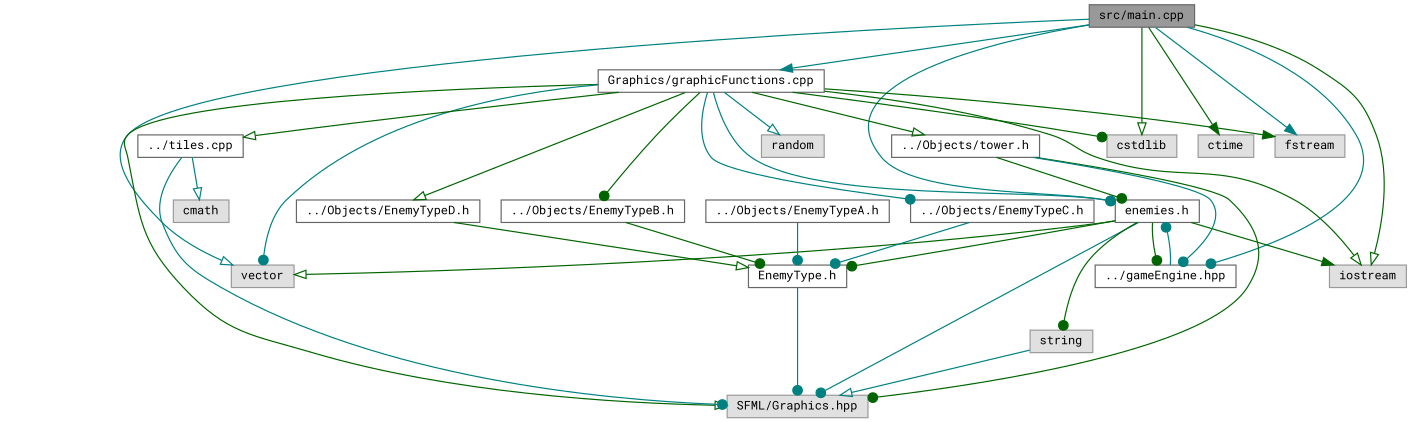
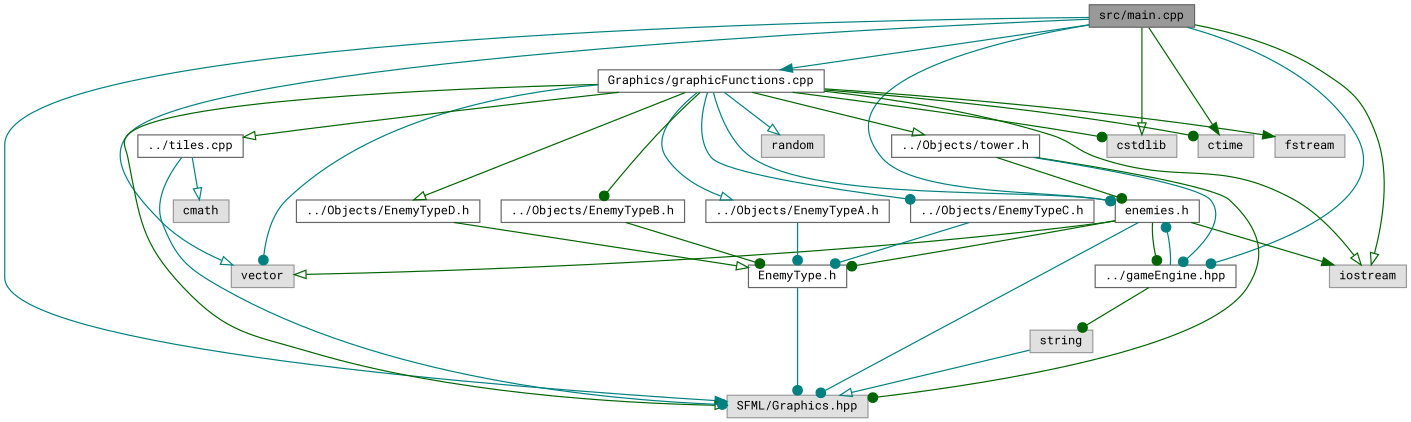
edge "src/main.cpp" -> "fstream": now "src/main.cpp" -> "SFML/Graphics.hpp"
edge "Graphics/graphicFunctions.cpp" -> "ctime": added
edge "Graphics/graphicFunctions.cpp" -> "../Objects/EnemyTypeA.h": added
edge "enemies.h" -> "string": now "../gameEngine.hpp" -> "string"
